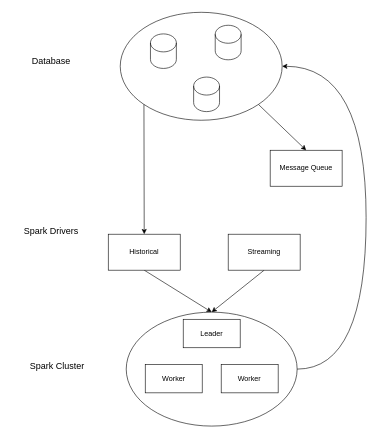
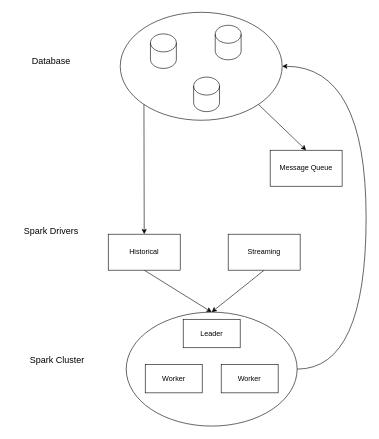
node "Spark Cluster": moved (57, 366) -> (57, 360)
